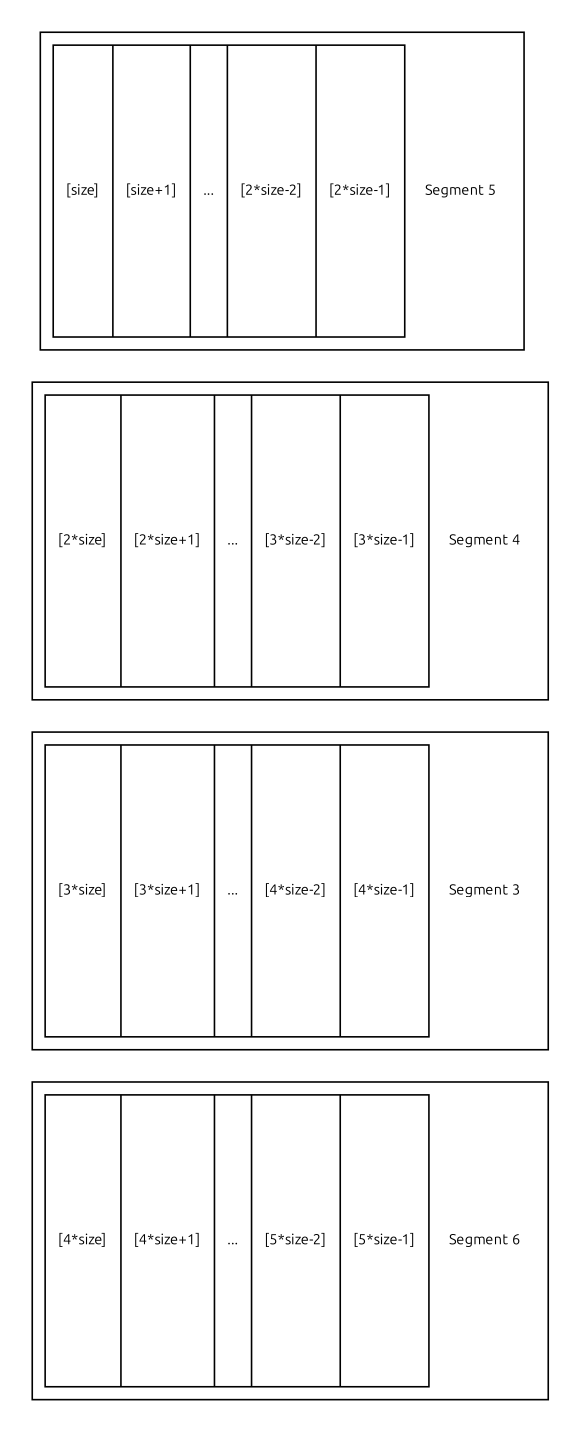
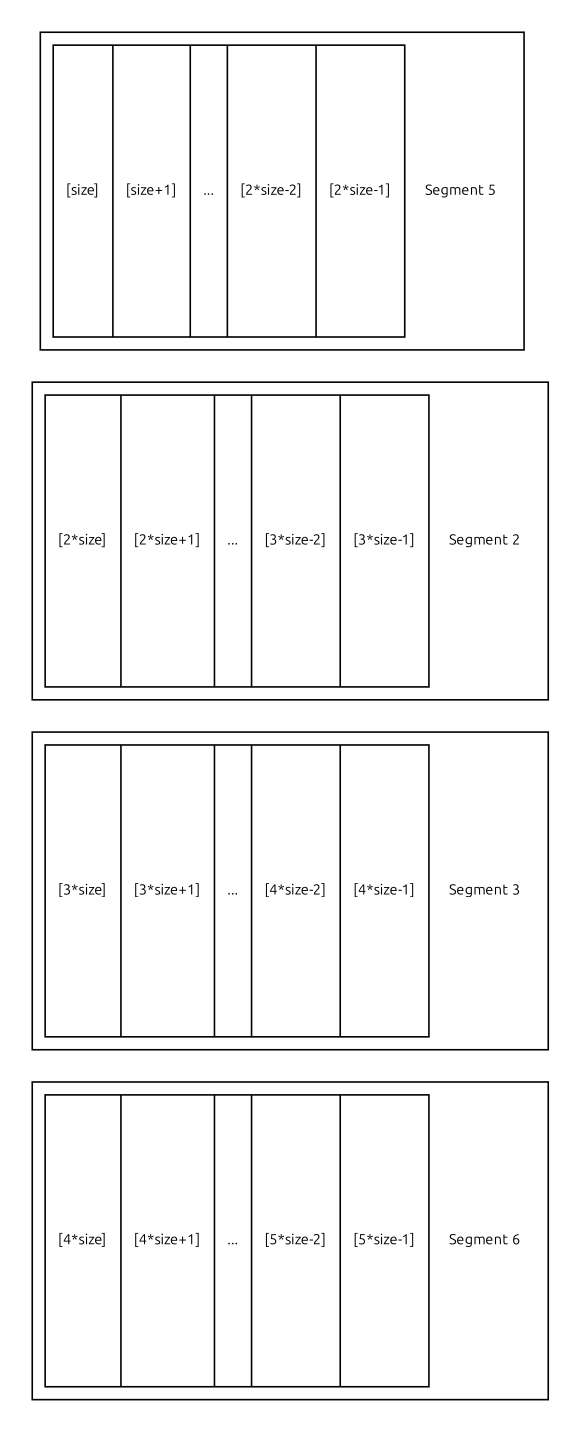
node "Segment 4": label "Segment 4" -> "Segment 2"
